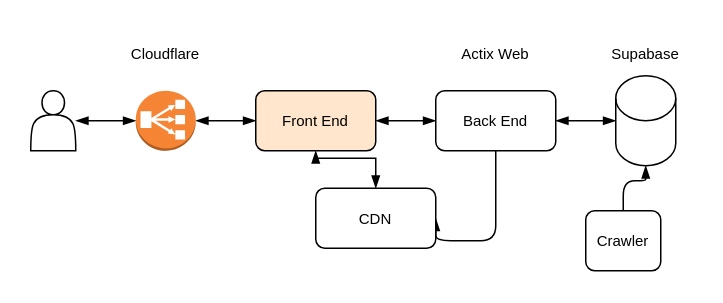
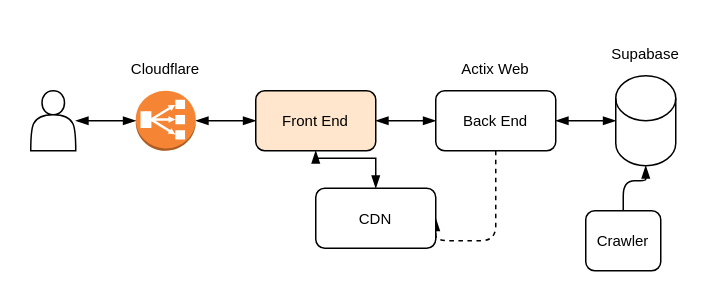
node "Cloudflare": moved (166, 53) -> (166, 68)
node "Actix Web": moved (496, 53) -> (496, 68)
edge "Back End" -> "CDN": style solid -> dashed
